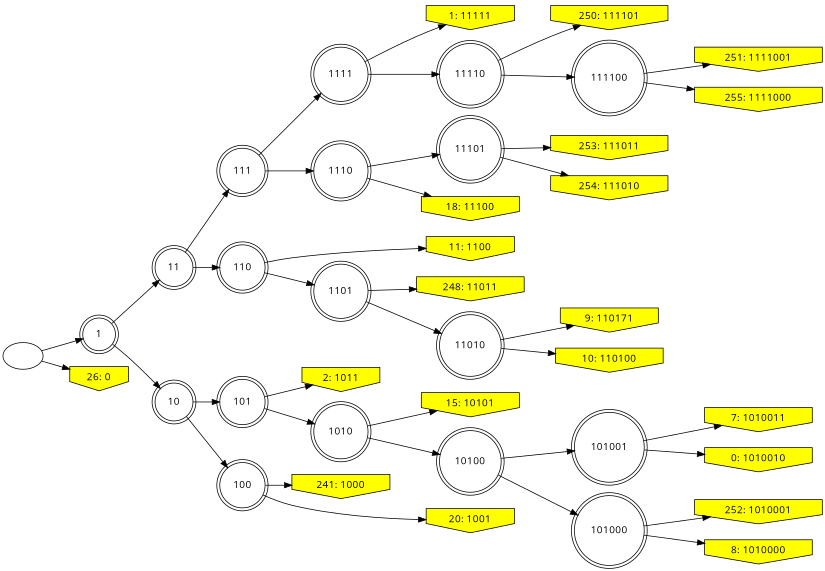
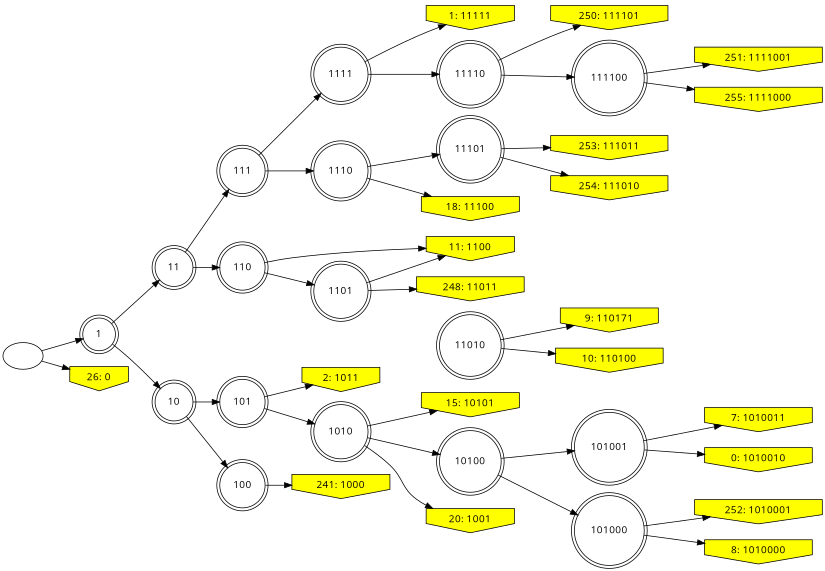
edge "1101" -> "11010": now "1101" -> "11: 1100"
edge "100" -> "20: 1001": now "1010" -> "20: 1001"
